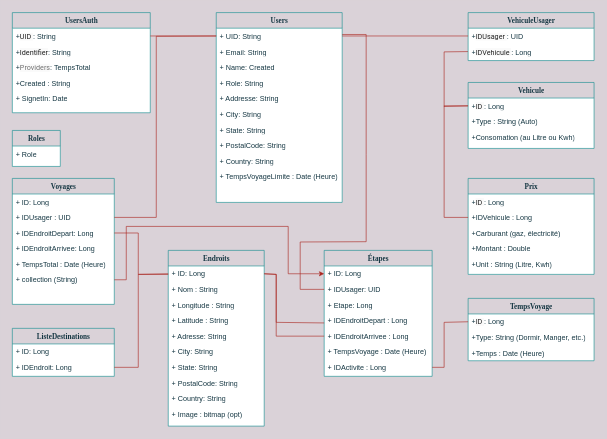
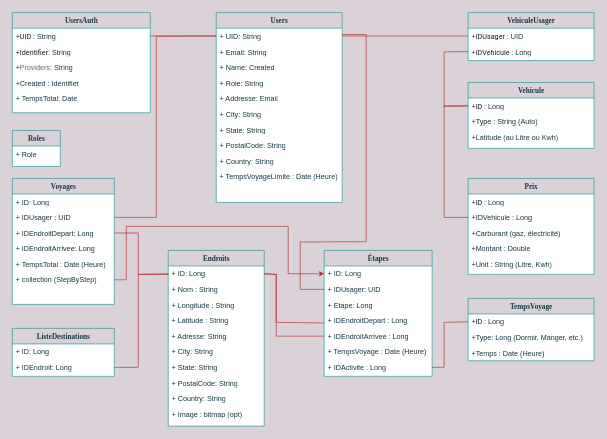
node "+Providers: TempsTotal": label "+Providers: TempsTotal" -> "+Providers: String"
node "+Created : String": label "+Created : String" -> "+Created : Identifier"
node "+ SignetIn: Date": label "+ SignetIn: Date" -> "+ TempsTotal: Date"
node "+ Addresse: String": label "+ Addresse: String" -> "+ Addresse: Email"
node "+Consomation (au Litre ou Kwh)": label "+Consomation (au Litre ou Kwh)" -> "+Latitude (au Litre ou Kwh)"
node "+ collection (String)": label "+ collection (String)" -> "+ collection (StepByStep)"
node "+Type: String (Dormir, Manger, etc.)": label "+Type: String (Dormir, Manger, etc.)" -> "+Type: Long (Dormir, Manger, etc.)"
